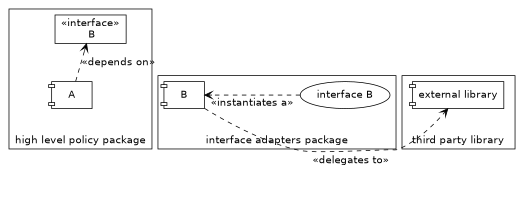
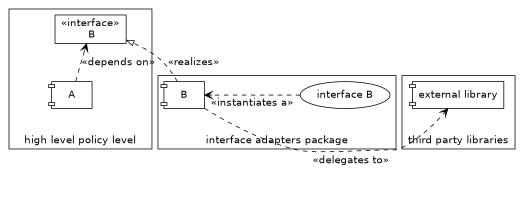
edge "B" -> "«interface» B": added, label "«realizes»"
cluster "high level policy package": label "high level policy package" -> "high level policy level"
cluster "third party library": label "third party library" -> "third party libraries"
